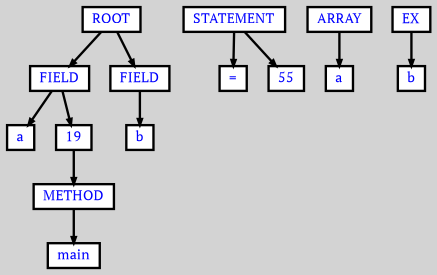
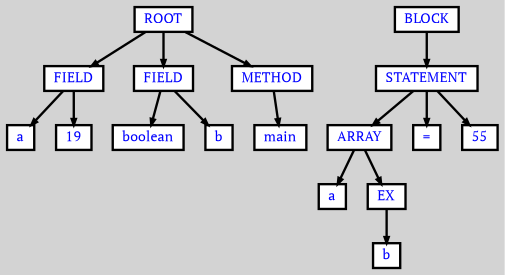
node "BLOCK": added
edge "STATEMENT" -> "ARRAY": added
node "boolean": added
edge "19" -> "METHOD": now "ROOT" -> "METHOD"
edge "ARRAY" -> "EX": added
